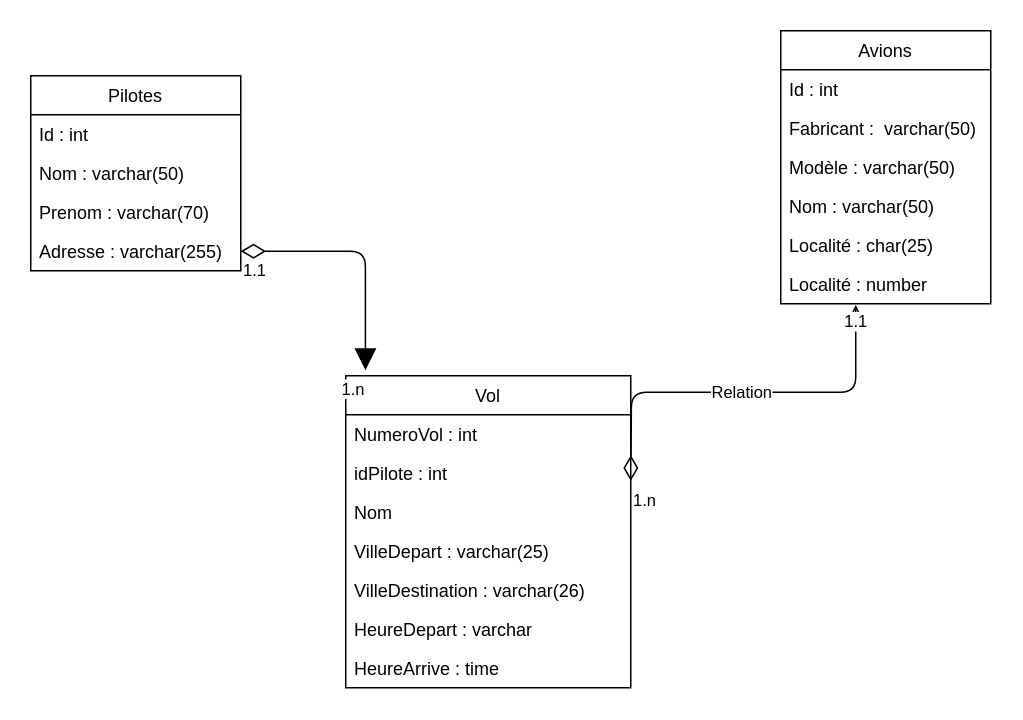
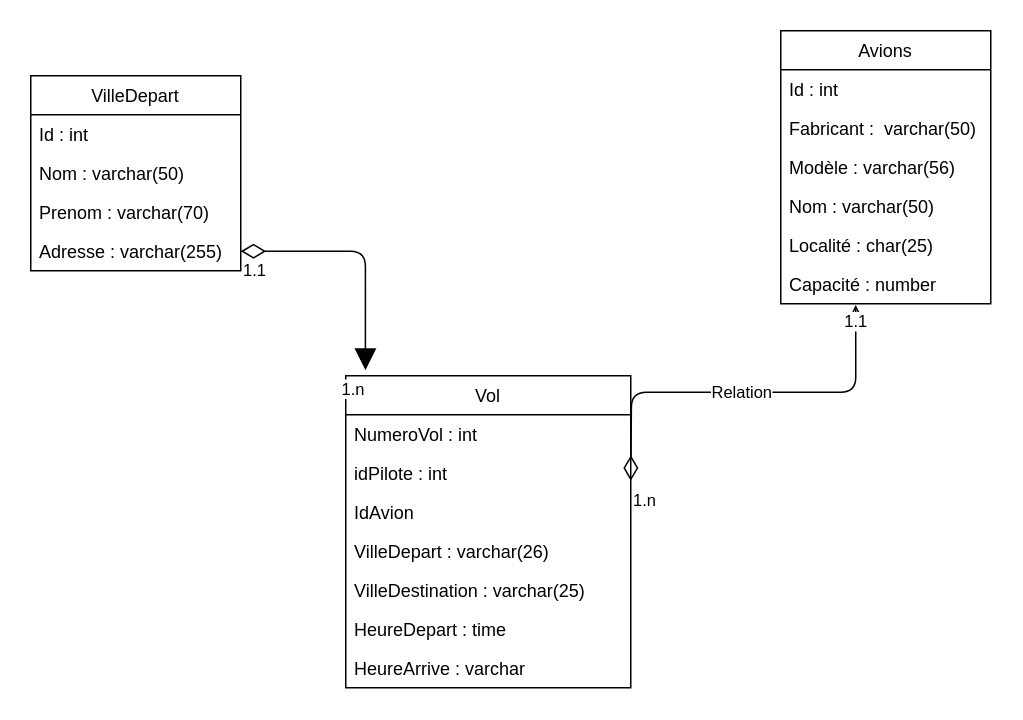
node "Pilotes": label "Pilotes" -> "VilleDepart"
node "Modèle : varchar(50)": label "Modèle : varchar(50)" -> "Modèle : varchar(56)"
node "Localité : number": label "Localité : number" -> "Capacité : number"
node "Nom": label "Nom" -> "IdAvion"
node "VilleDepart : varchar(25)": label "VilleDepart : varchar(25)" -> "VilleDepart : varchar(26)"
node "VilleDestination : varchar(26)": label "VilleDestination : varchar(26)" -> "VilleDestination : varchar(25)"
node "HeureDepart : varchar": label "HeureDepart : varchar" -> "HeureDepart : time"
node "HeureArrive : time": label "HeureArrive : time" -> "HeureArrive : varchar"
